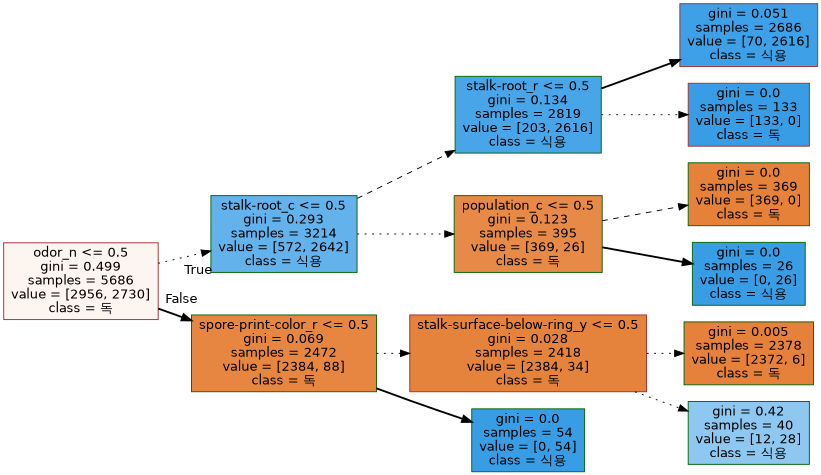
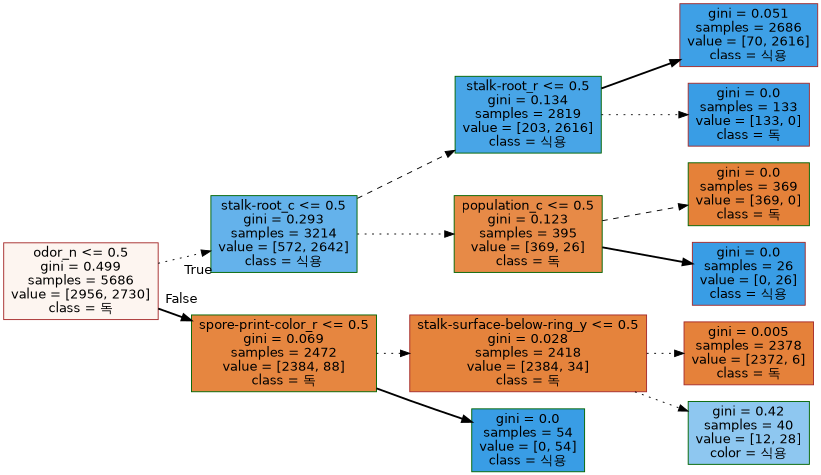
node "gini = 0.0 samples = 26 value = [0, 26] class = 식용": color darkgreen -> brown
node "gini = 0.005 samples = 2378 value = [2372, 6] class = 독": color darkgreen -> brown
node "gini = 0.42 samples = 40 value = [12, 28] class = 식용": label "gini = 0.42 samples = 40 value = [12, 28] class = 식용" -> "gini = 0.42 samples = 40 value = [12, 28] color = 식용"
